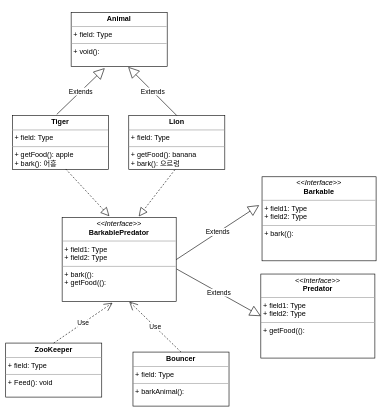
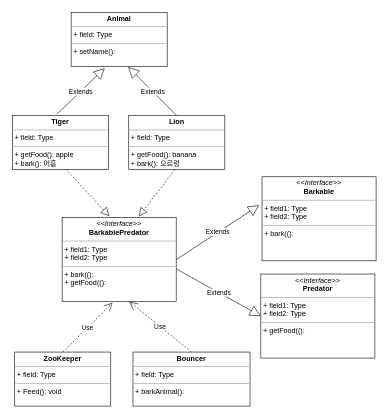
node "Animal + field: Type + void():": label "Animal + field: Type + void():" -> "Animal + field: Type + setName():"
node "ZooKeeper + field: Type + Feed(): void": moved (54, 370) -> (63, 379)
node "Bouncer + field: Type + barkAnimal():": size 96x54 -> 117x54
